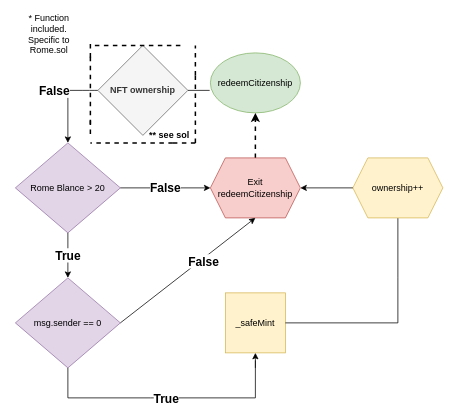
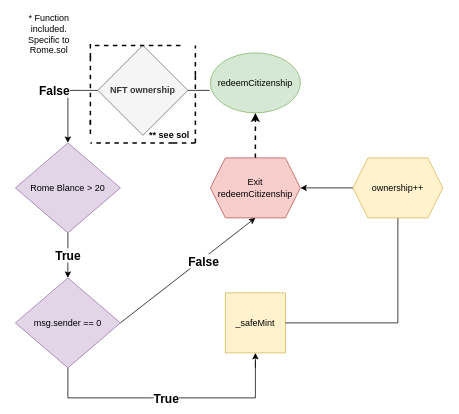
edge "Rome Blance > 20" -> "Exit redeemCitizenship": removed, label "False"
